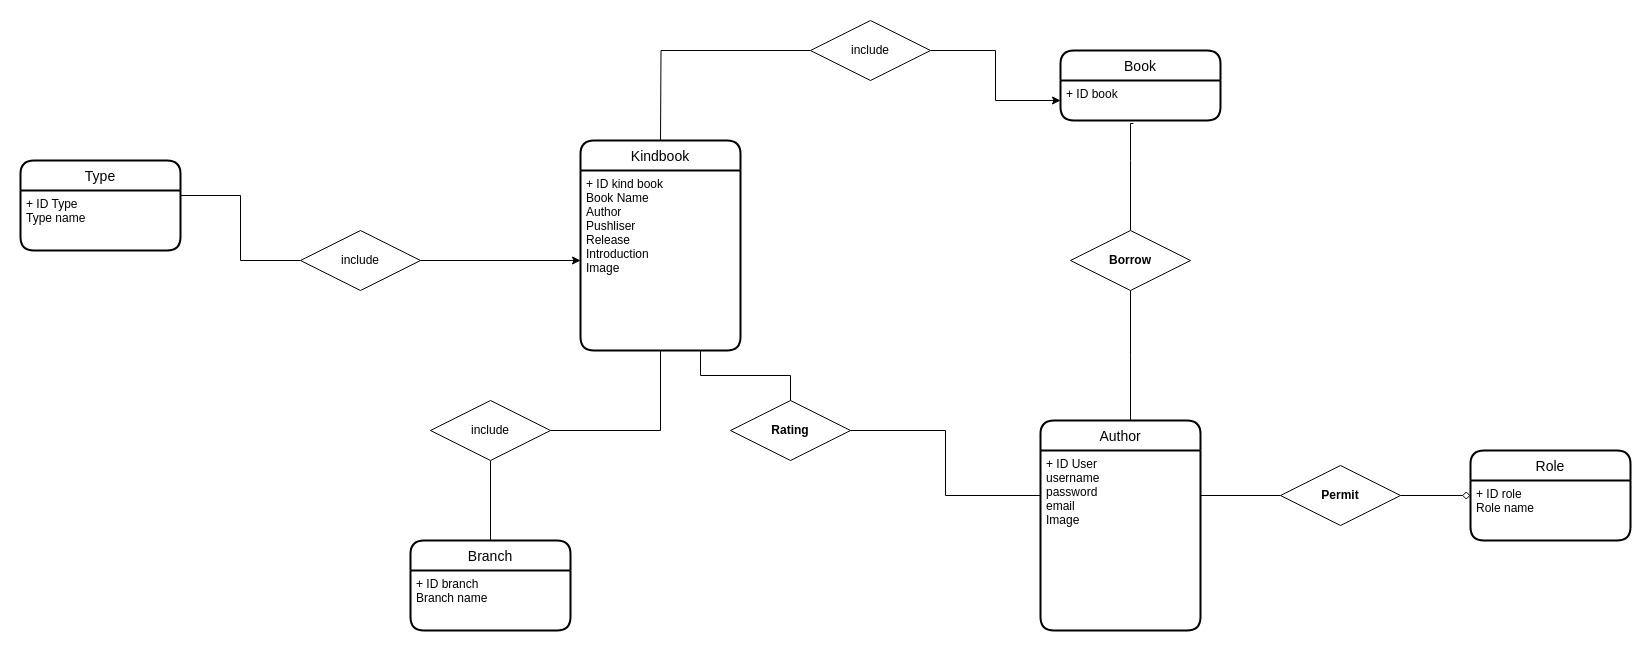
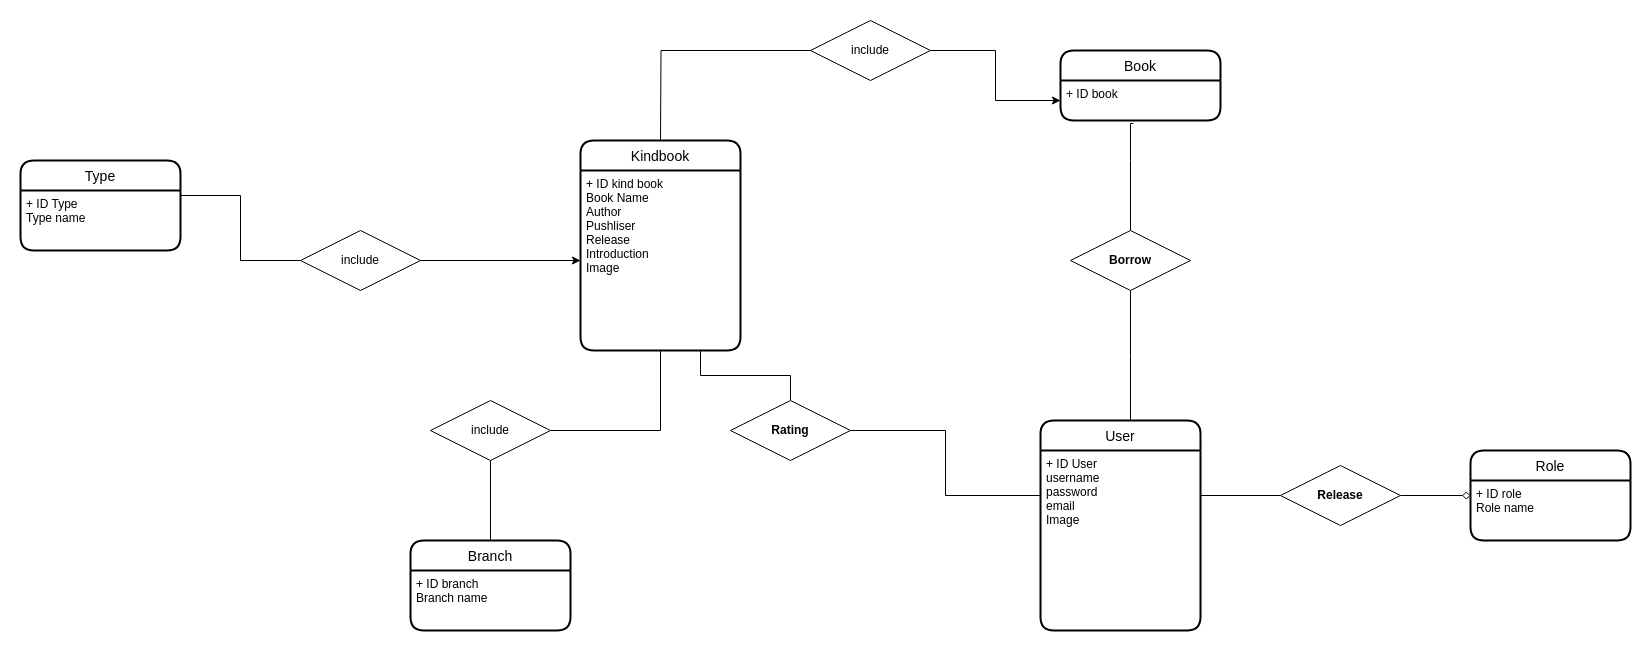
node "Author": label "Author" -> "User"
node "Permit": label "Permit" -> "Release"
